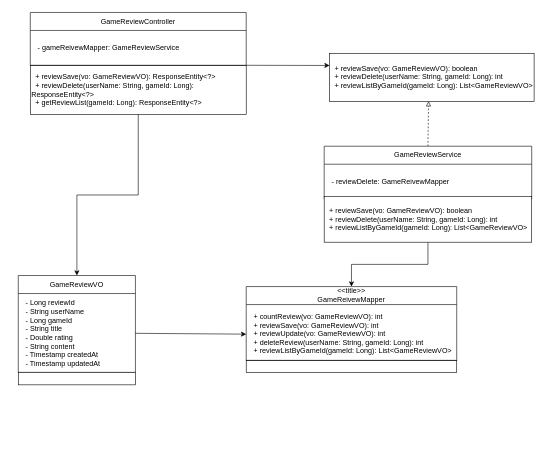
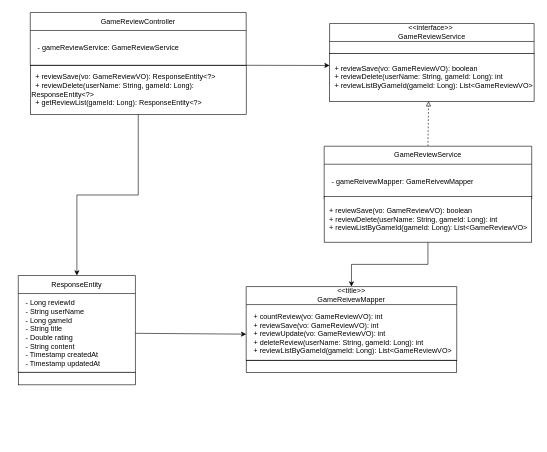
node "<<interface>> GameReviewService": added
node "- gameReivewMapper: GameReviewService": label "- gameReivewMapper: GameReviewService" -> "- gameReviewService: GameReviewService"
node "- reviewDelete: GameReivewMapper": label "- reviewDelete: GameReivewMapper" -> "- gameReivewMapper: GameReivewMapper"
node "GameReviewVO": label "GameReviewVO" -> "ResponseEntity"
